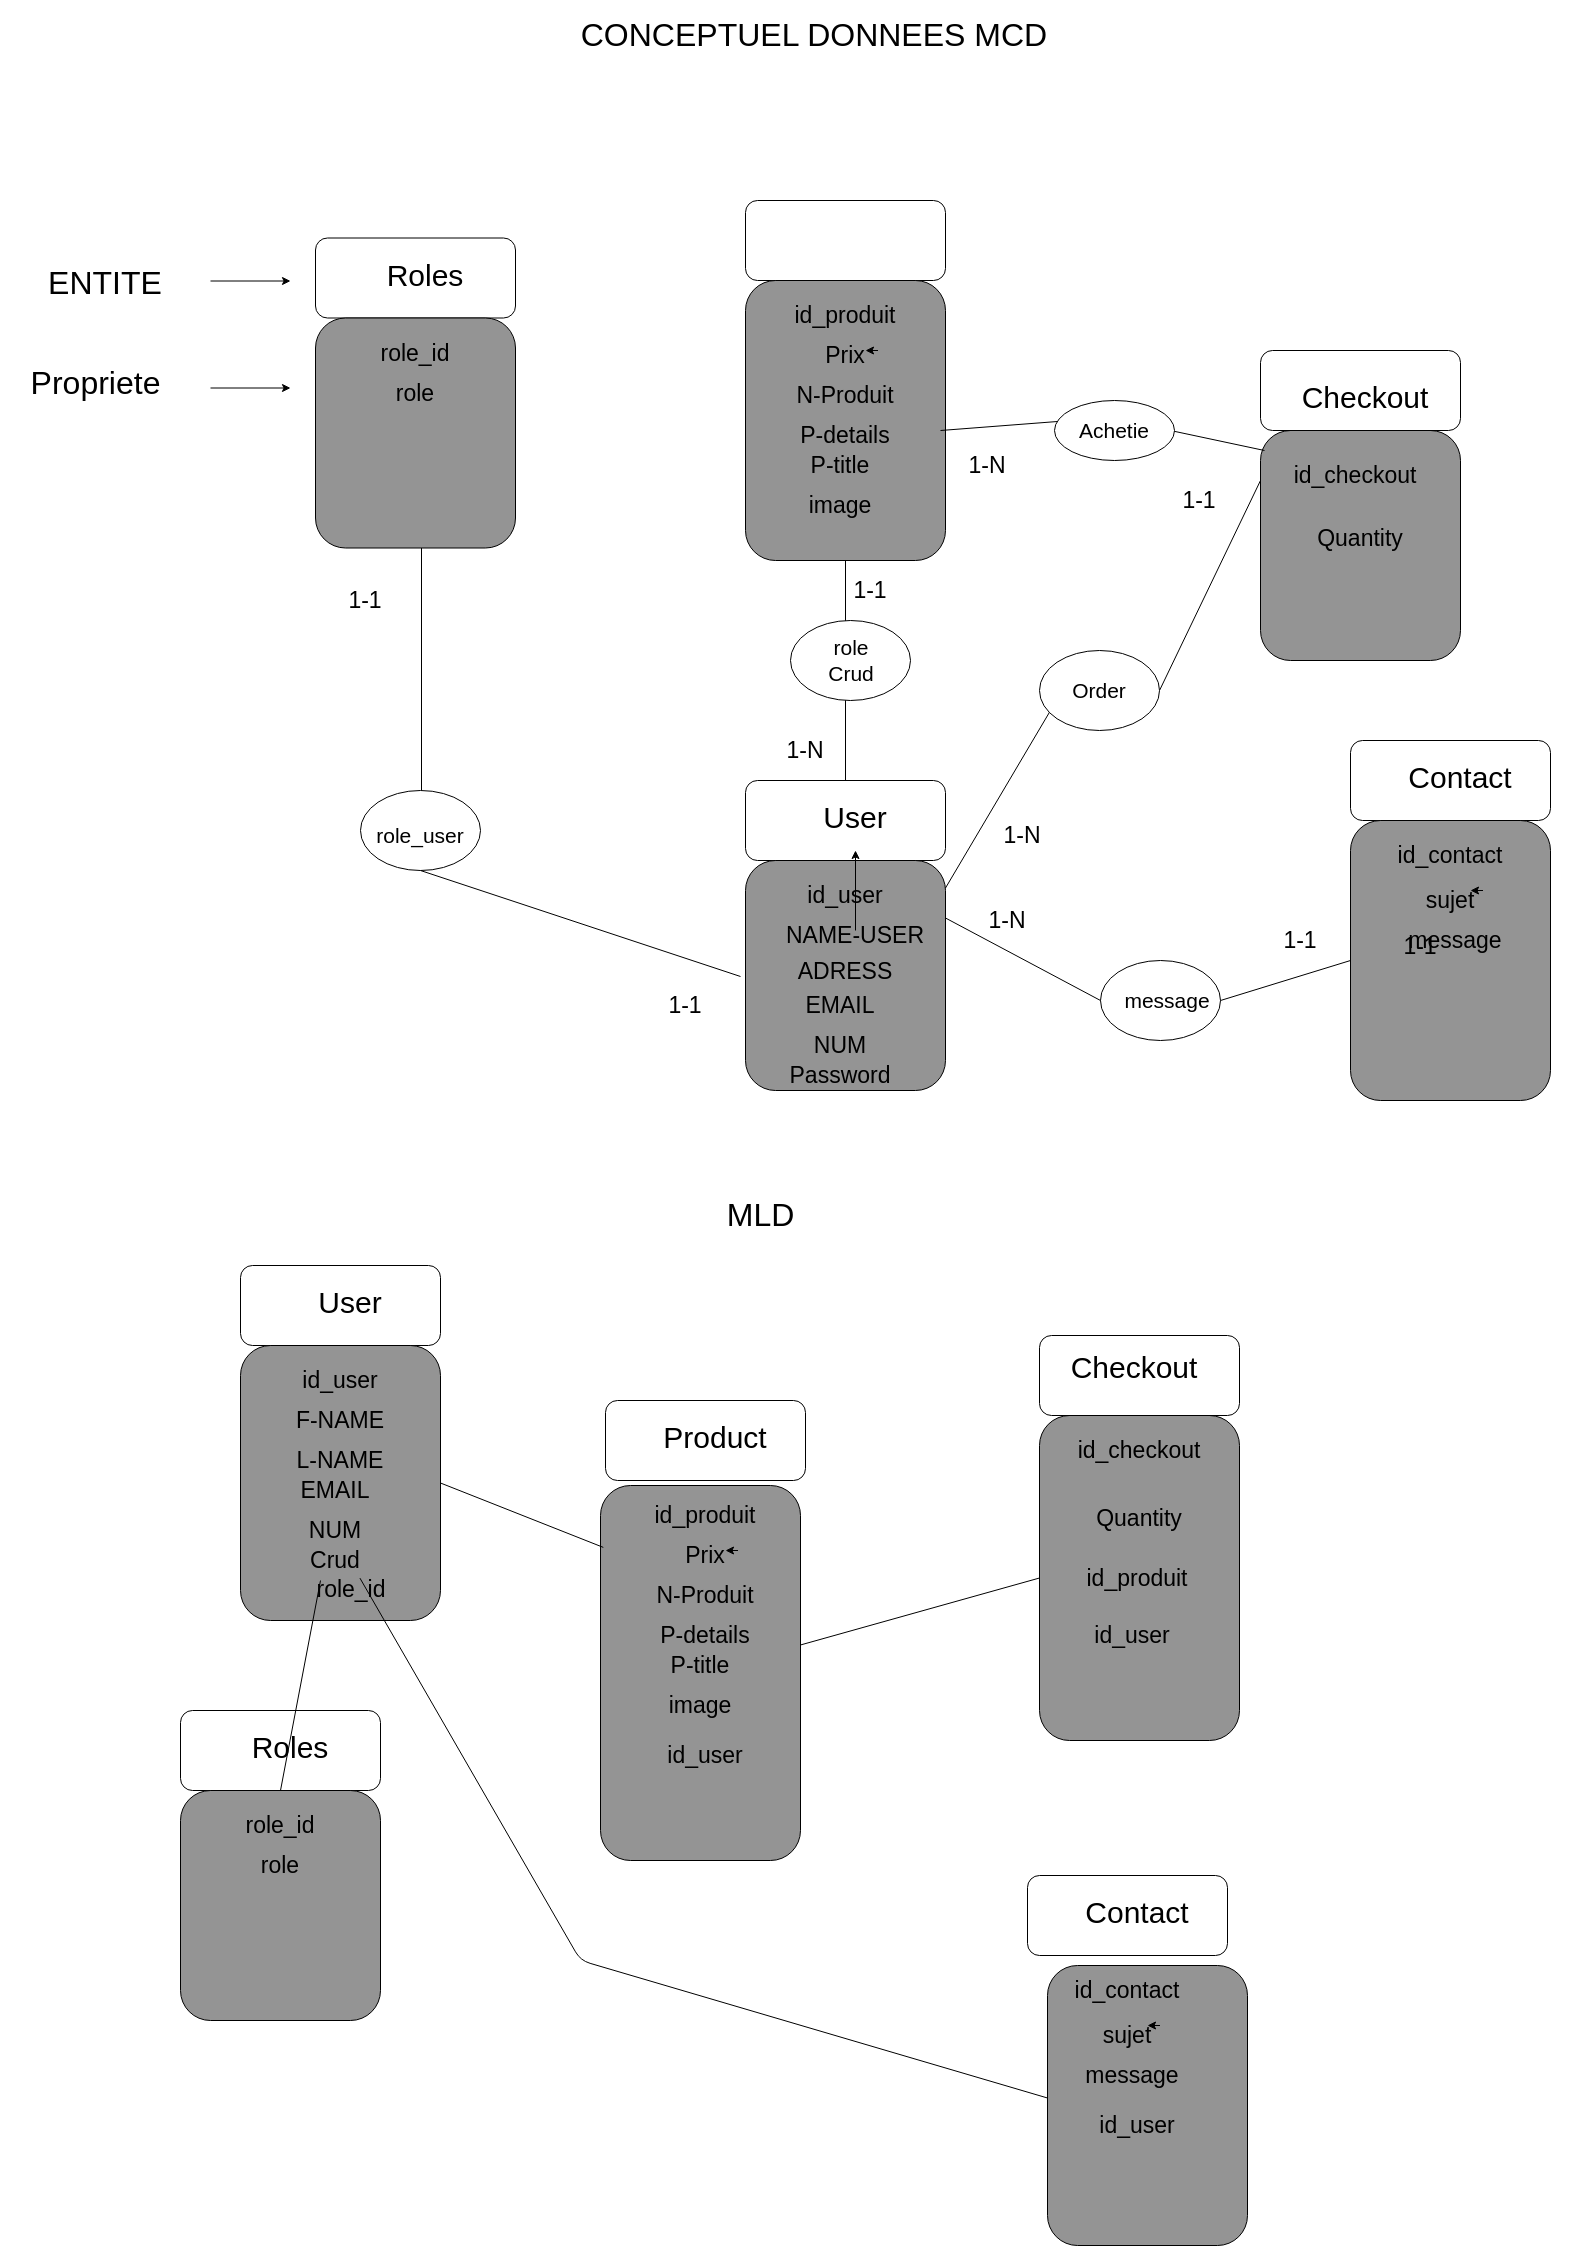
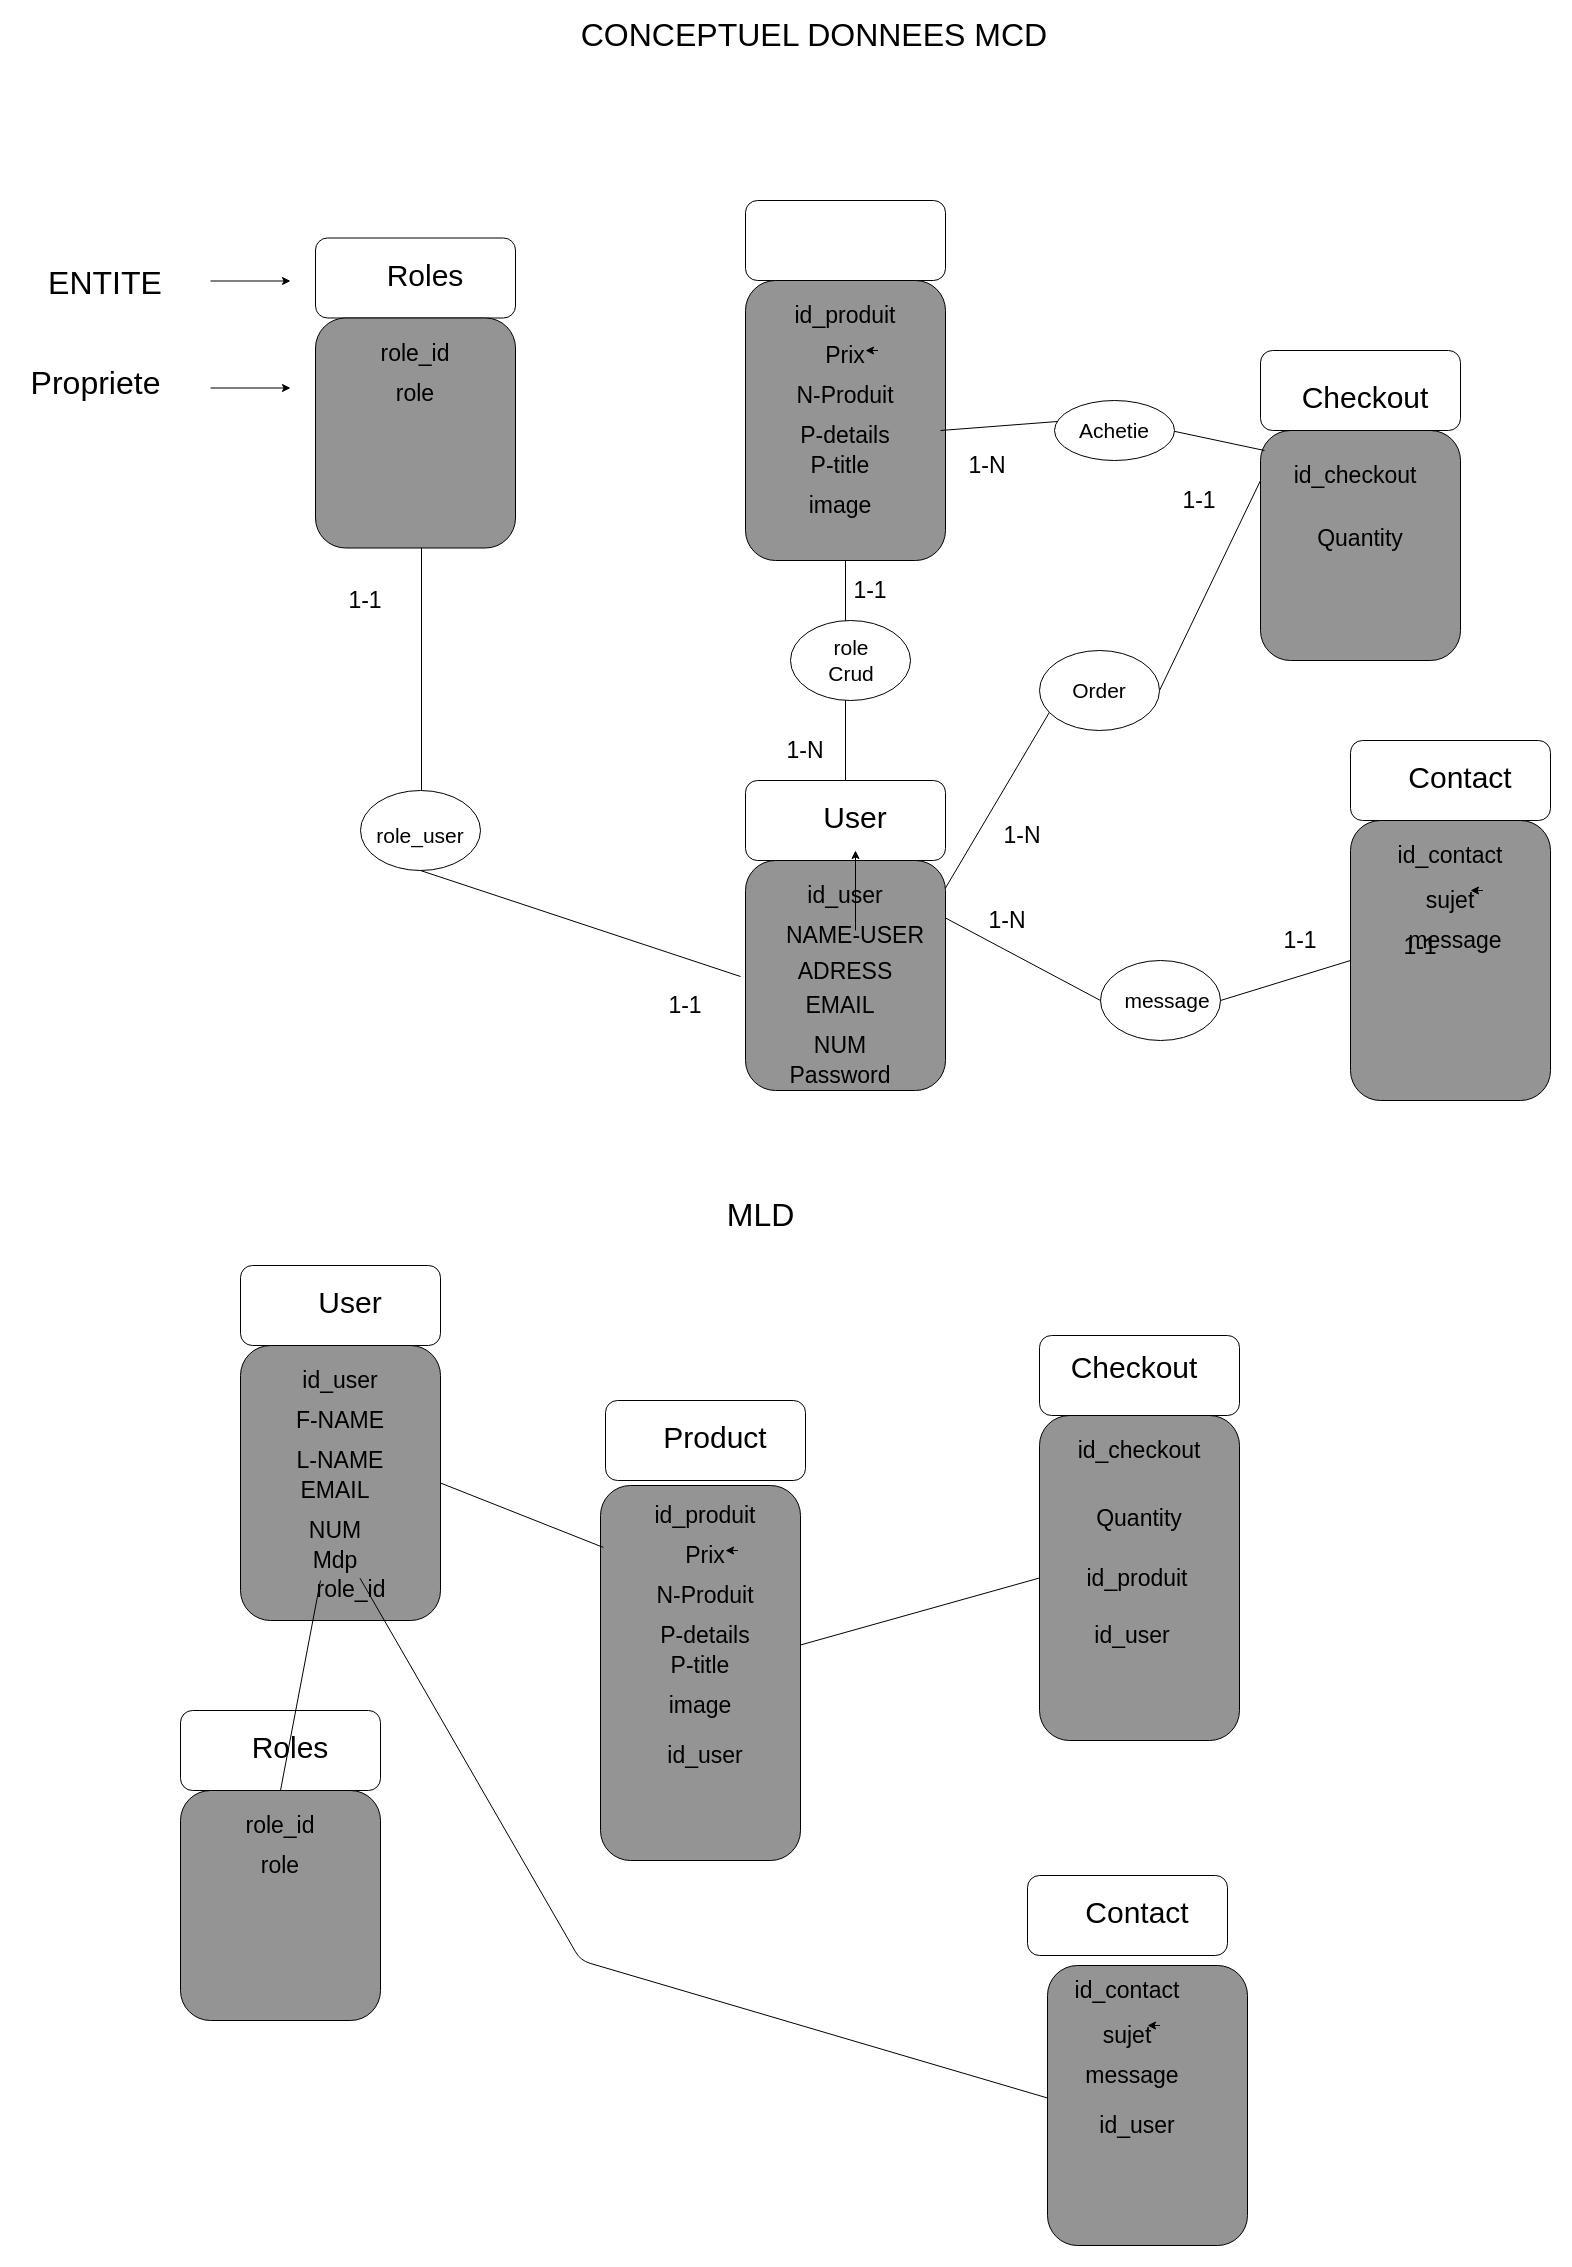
node "Crud": label "Crud" -> "Mdp"
